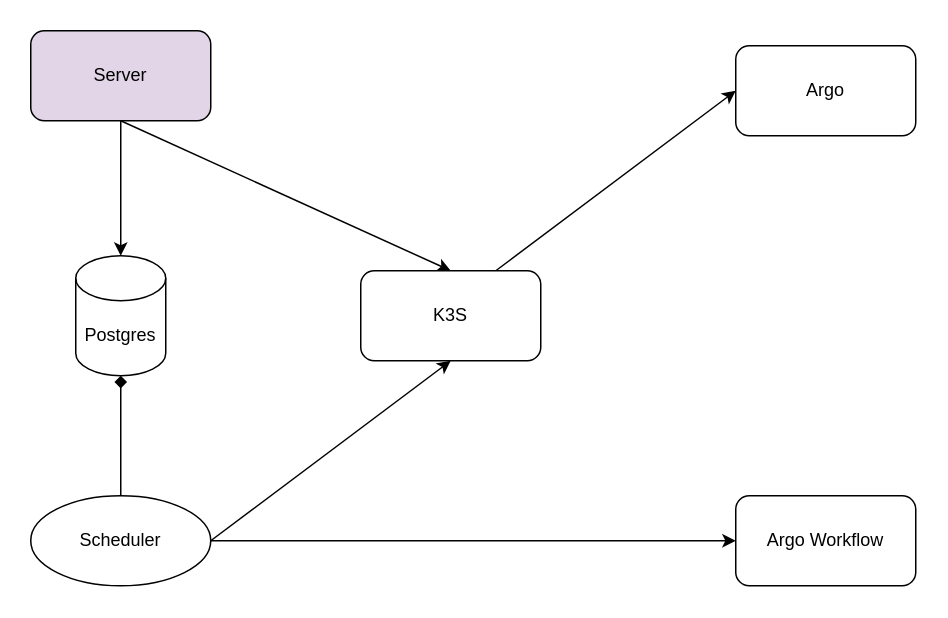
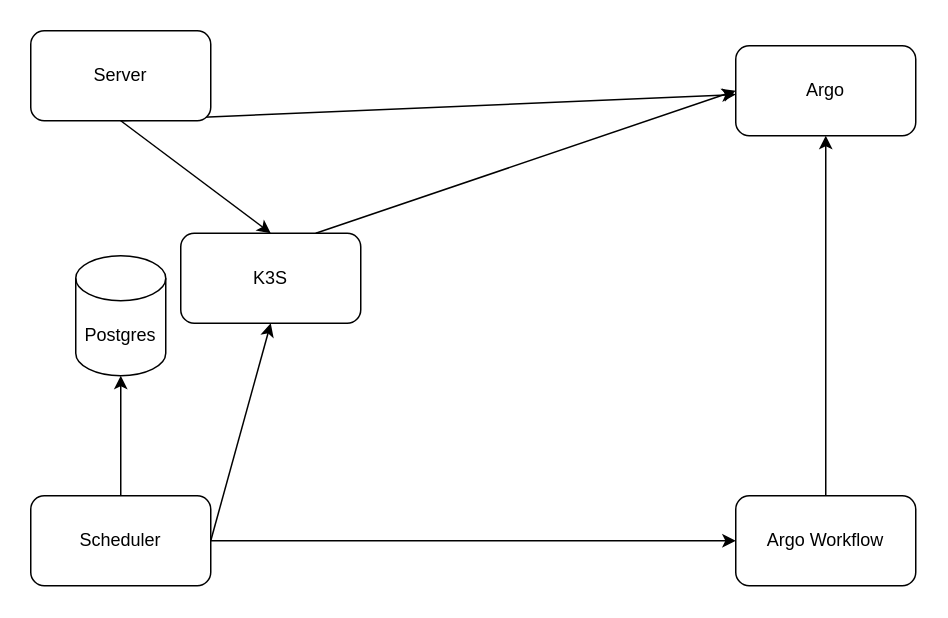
node "Server": fillcolor #e1d5e7 -> #ffffff
edge "Server" -> "Postgres": now "Server" -> "Argo"
node "K3S": moved (451, 316) -> (271, 278)
edge "Argo Workflow" -> "Argo": added
edge "Scheduler" -> "Postgres": arrowhead diamond -> classic
node "Scheduler": shape ellipse -> rounded rectangle
